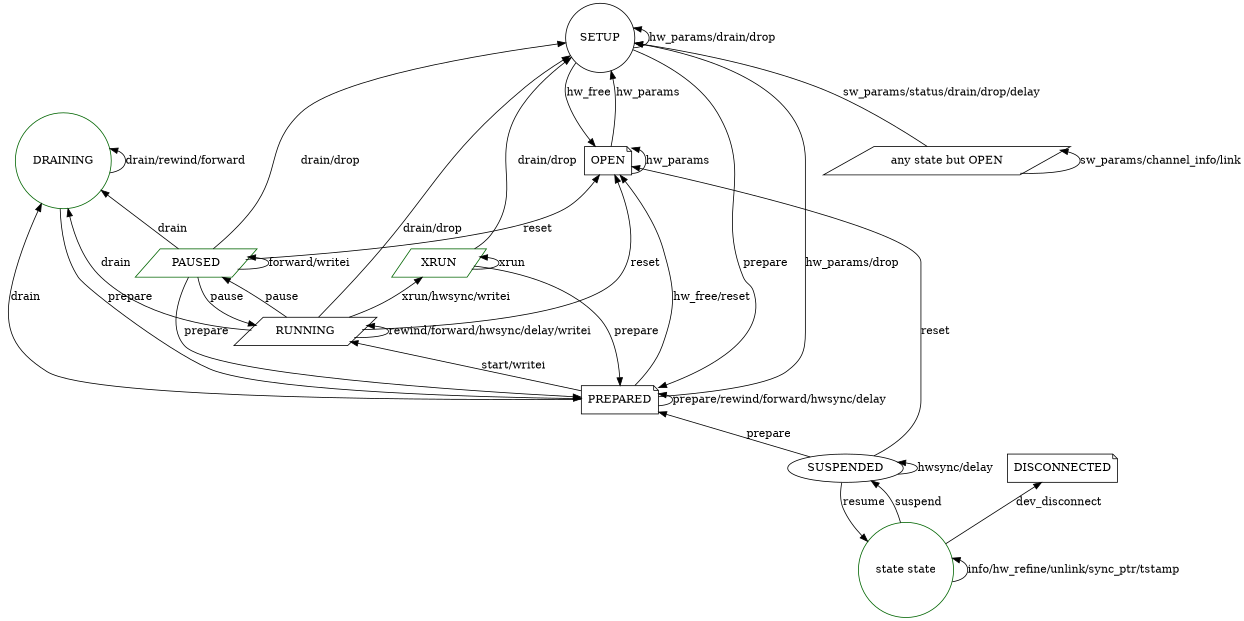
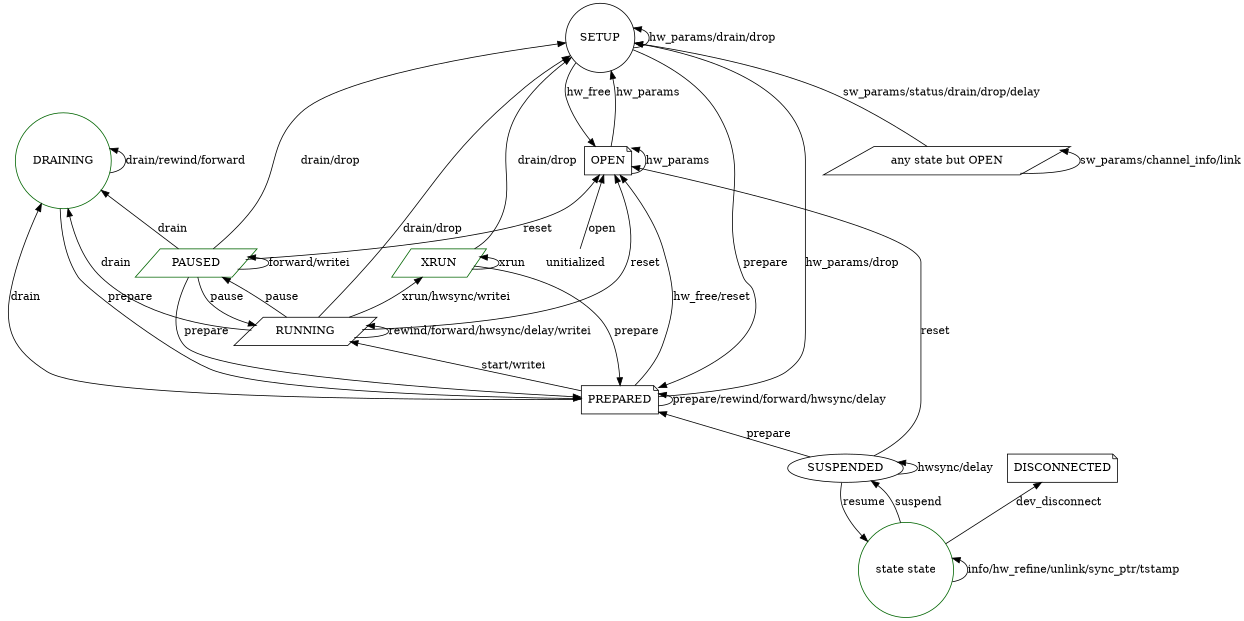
node "unitialized": added
